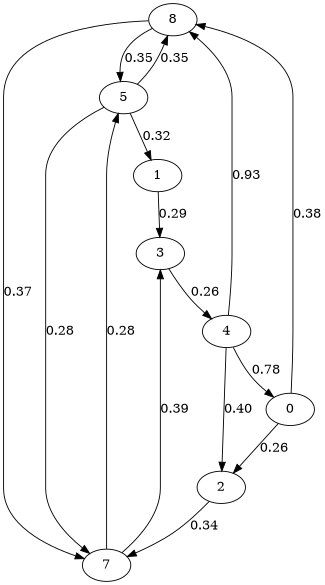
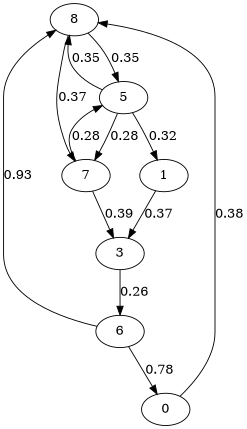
edge "1" -> "3": label "0.29" -> "0.37"
node "4": label "4" -> "6"
node "2": removed
